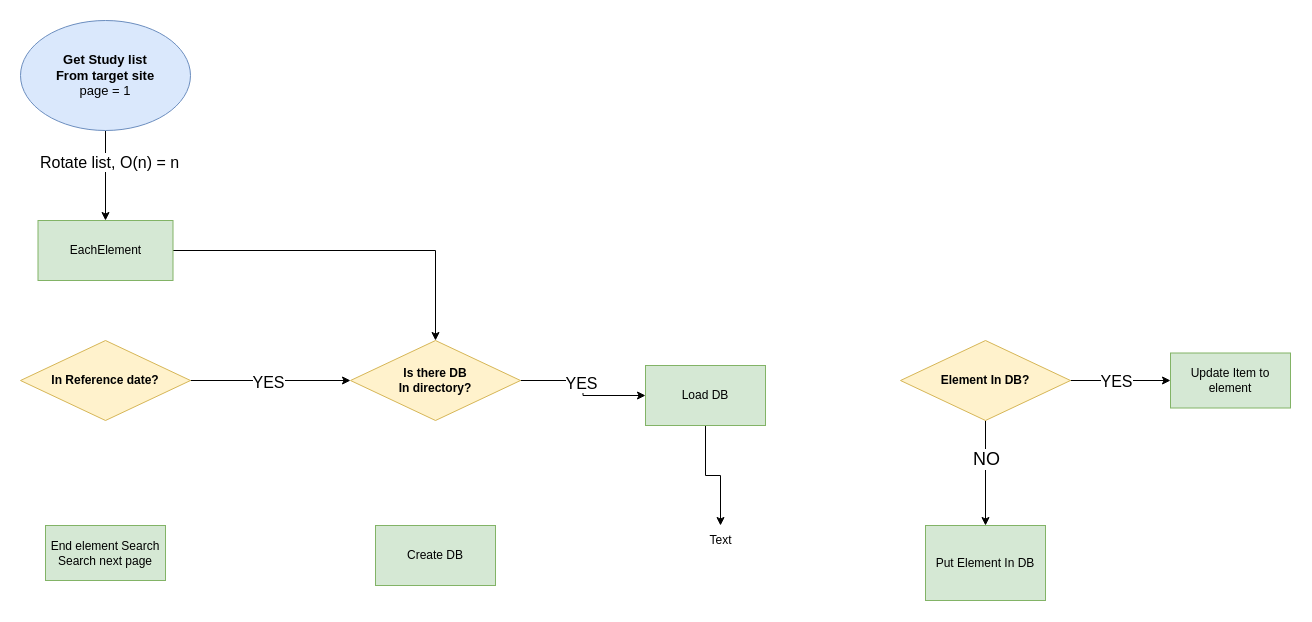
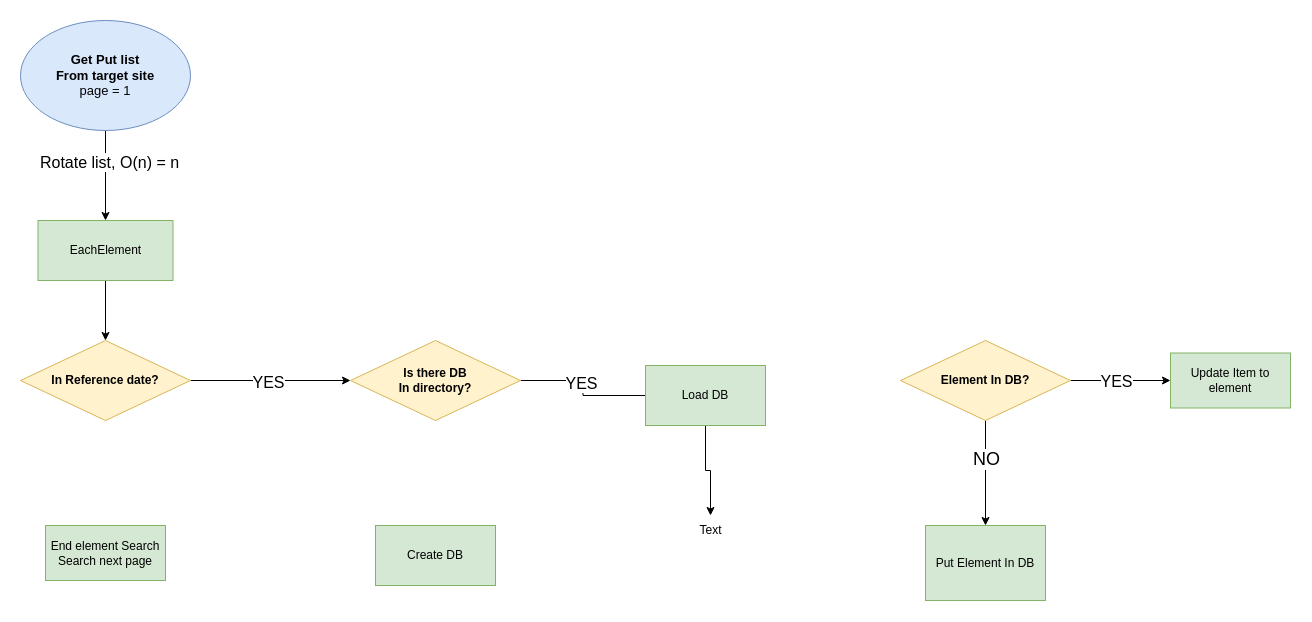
node "Get Study list From target site page = 1": label "Get Study list From target site page = 1" -> "Get Put list From target site page = 1"
edge "EachElement" -> "Is there DB In directory?": now "EachElement" -> "In Reference date?"
edge "Is there DB In directory?" -> "Load DB": arrowhead classic -> none
node "Text": moved (721, 541) -> (711, 531)
